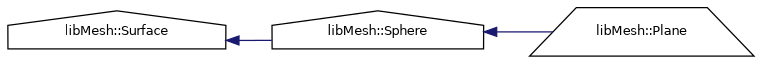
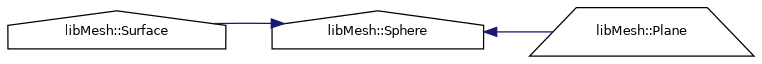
edge "libMesh::Sphere" -> "libMesh::Surface": reversed
